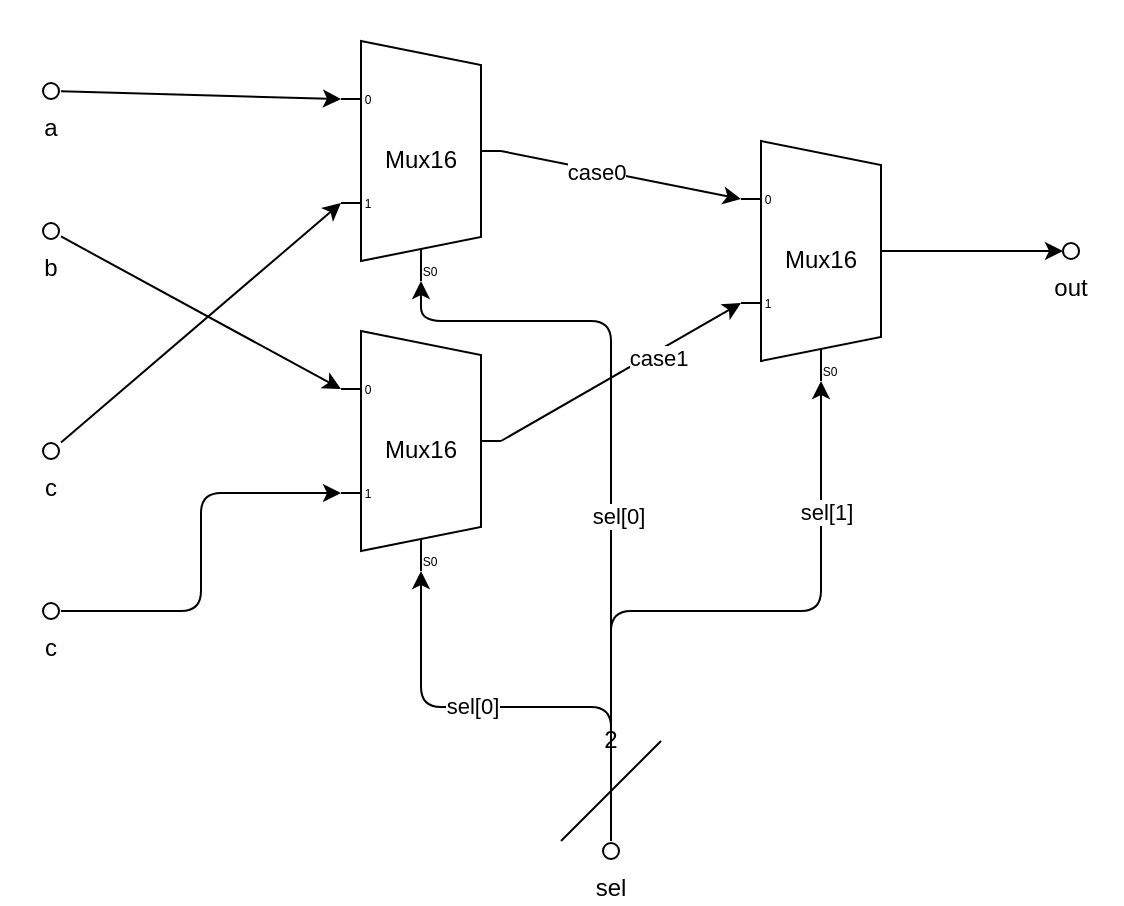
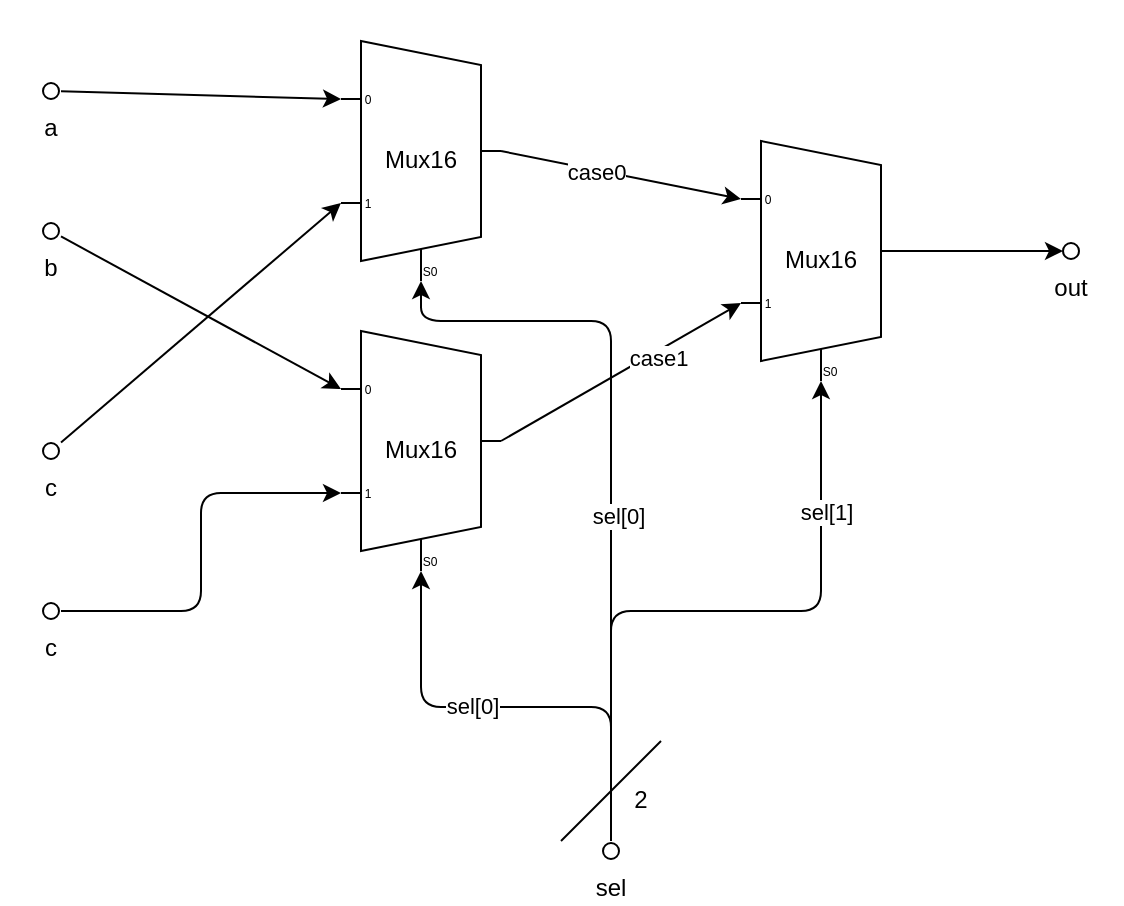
node "2": moved (611, 741) -> (641, 801)
